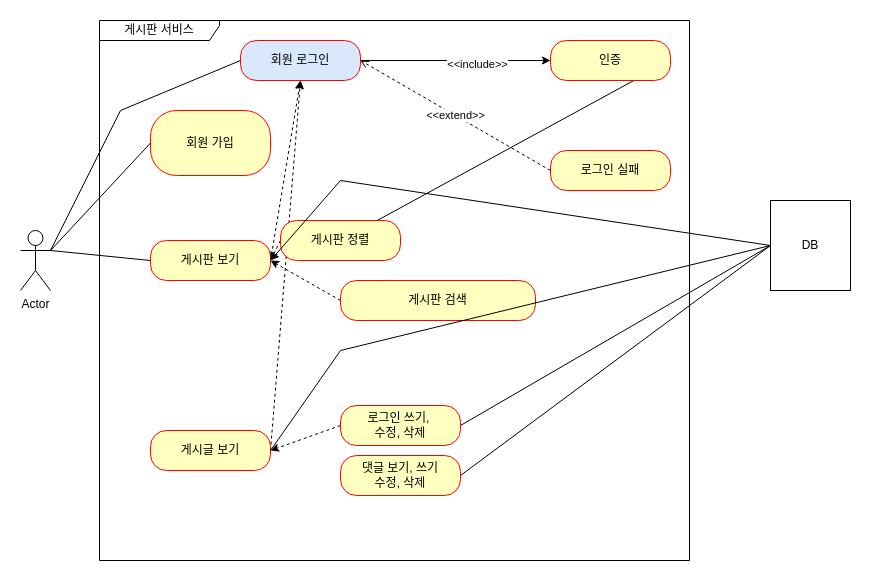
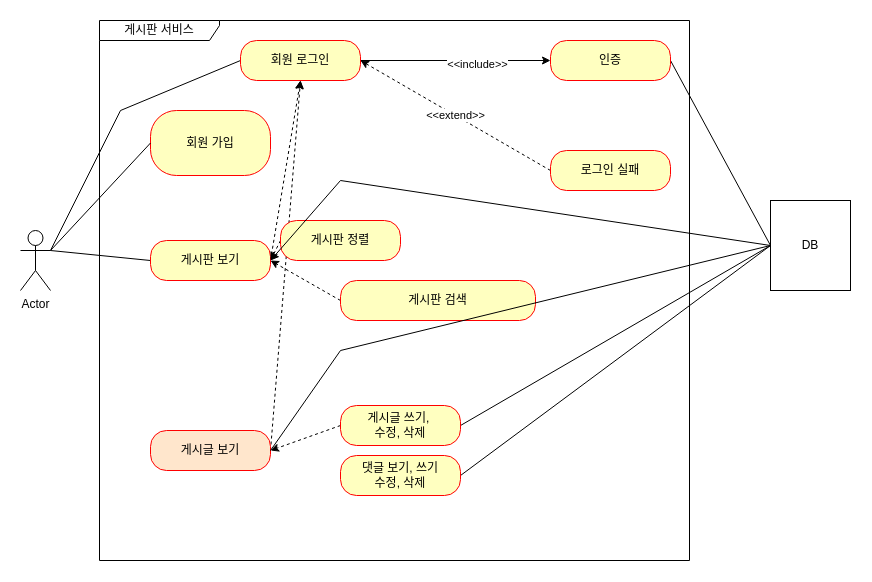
node "회원 로그인": fillcolor #dae8fc -> #ffffc0
edge "로그인 실패" -> "회원 로그인": arrowhead open -> classic
edge "인증" -- "게시판 정렬": now "인증" -- "DB"
node "로그인 쓰기, 수정, 삭제": label "로그인 쓰기, 수정, 삭제" -> "게시글 쓰기, 수정, 삭제"
node "게시글 보기": fillcolor #ffffc0 -> #ffe6cc
